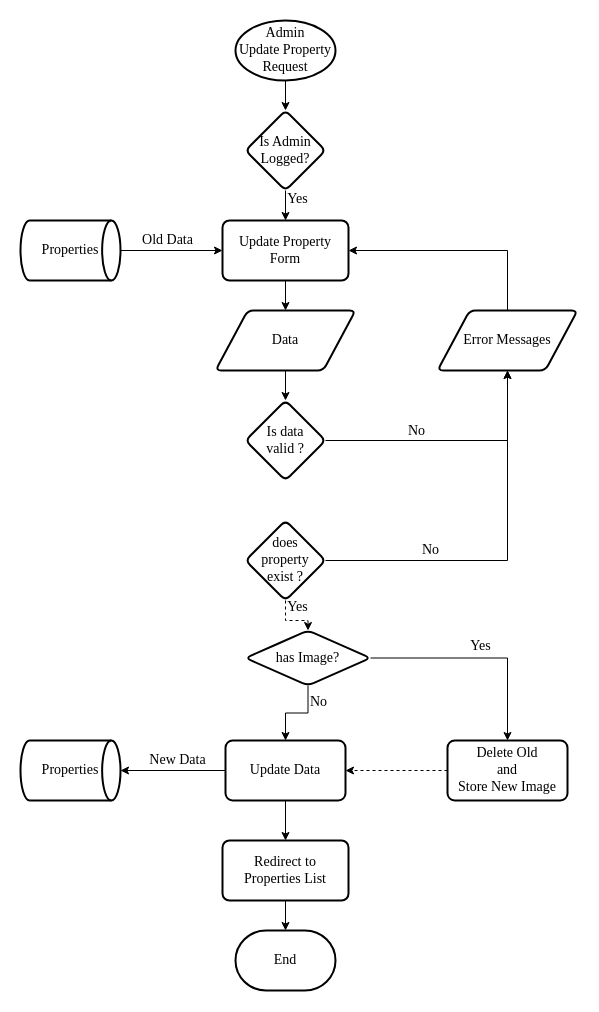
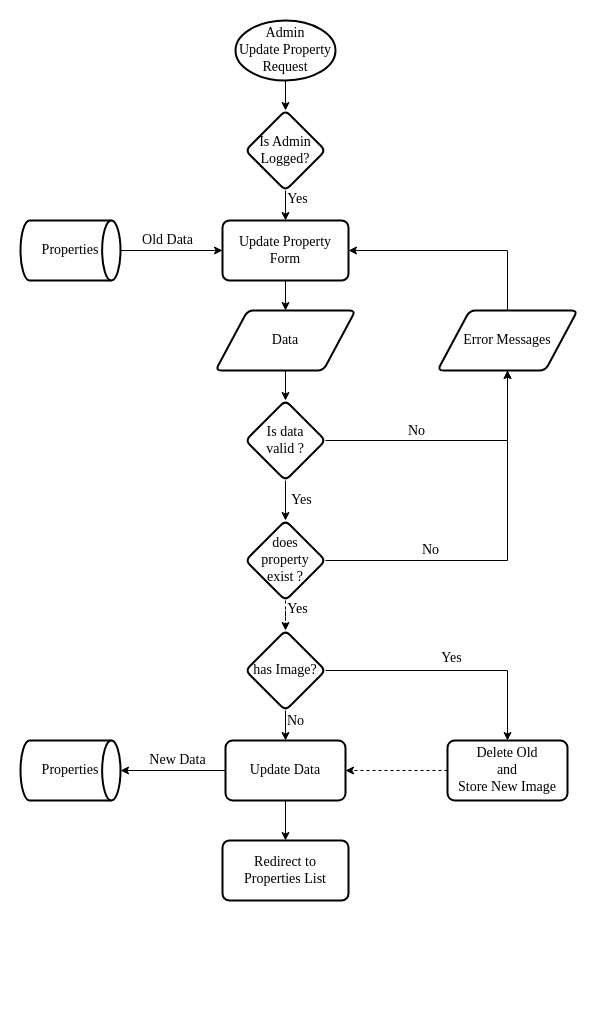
edge "Is data valid ?" -> "does property exist ?": added, label "Yes"
node "has Image?": size 125x55 -> 80x80
edge "Redirect to Properties List" -> "End": removed
node "End": removed
